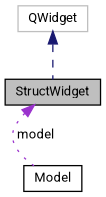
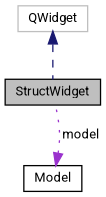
edge "Model" -> "StructWidget": reversed
